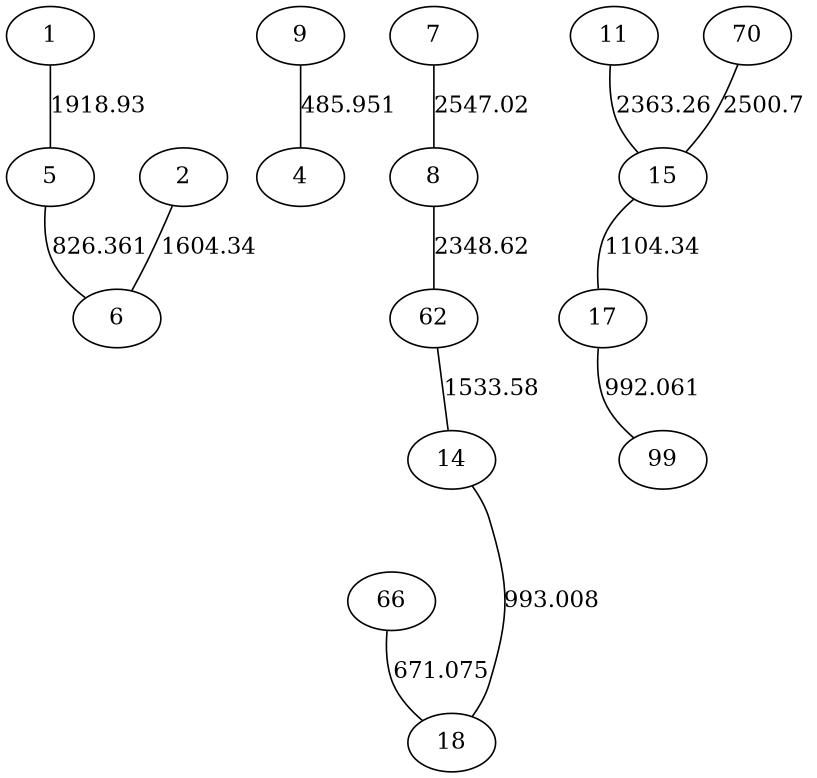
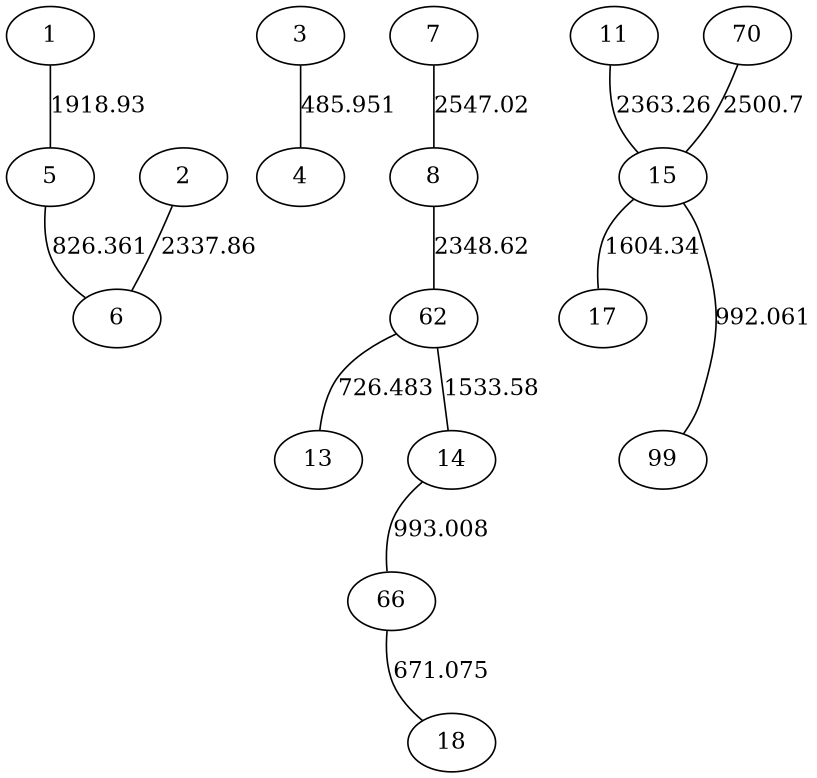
node "9": label "9" -> "3"
edge "2" -- "6": label "1604.34" -> "2337.86"
edge "15" -- "17": label "1104.34" -> "1604.34"
edge "17" -- "99": now "15" -- "99"
node "13": added
edge "14" -- "18": now "14" -- "66"
